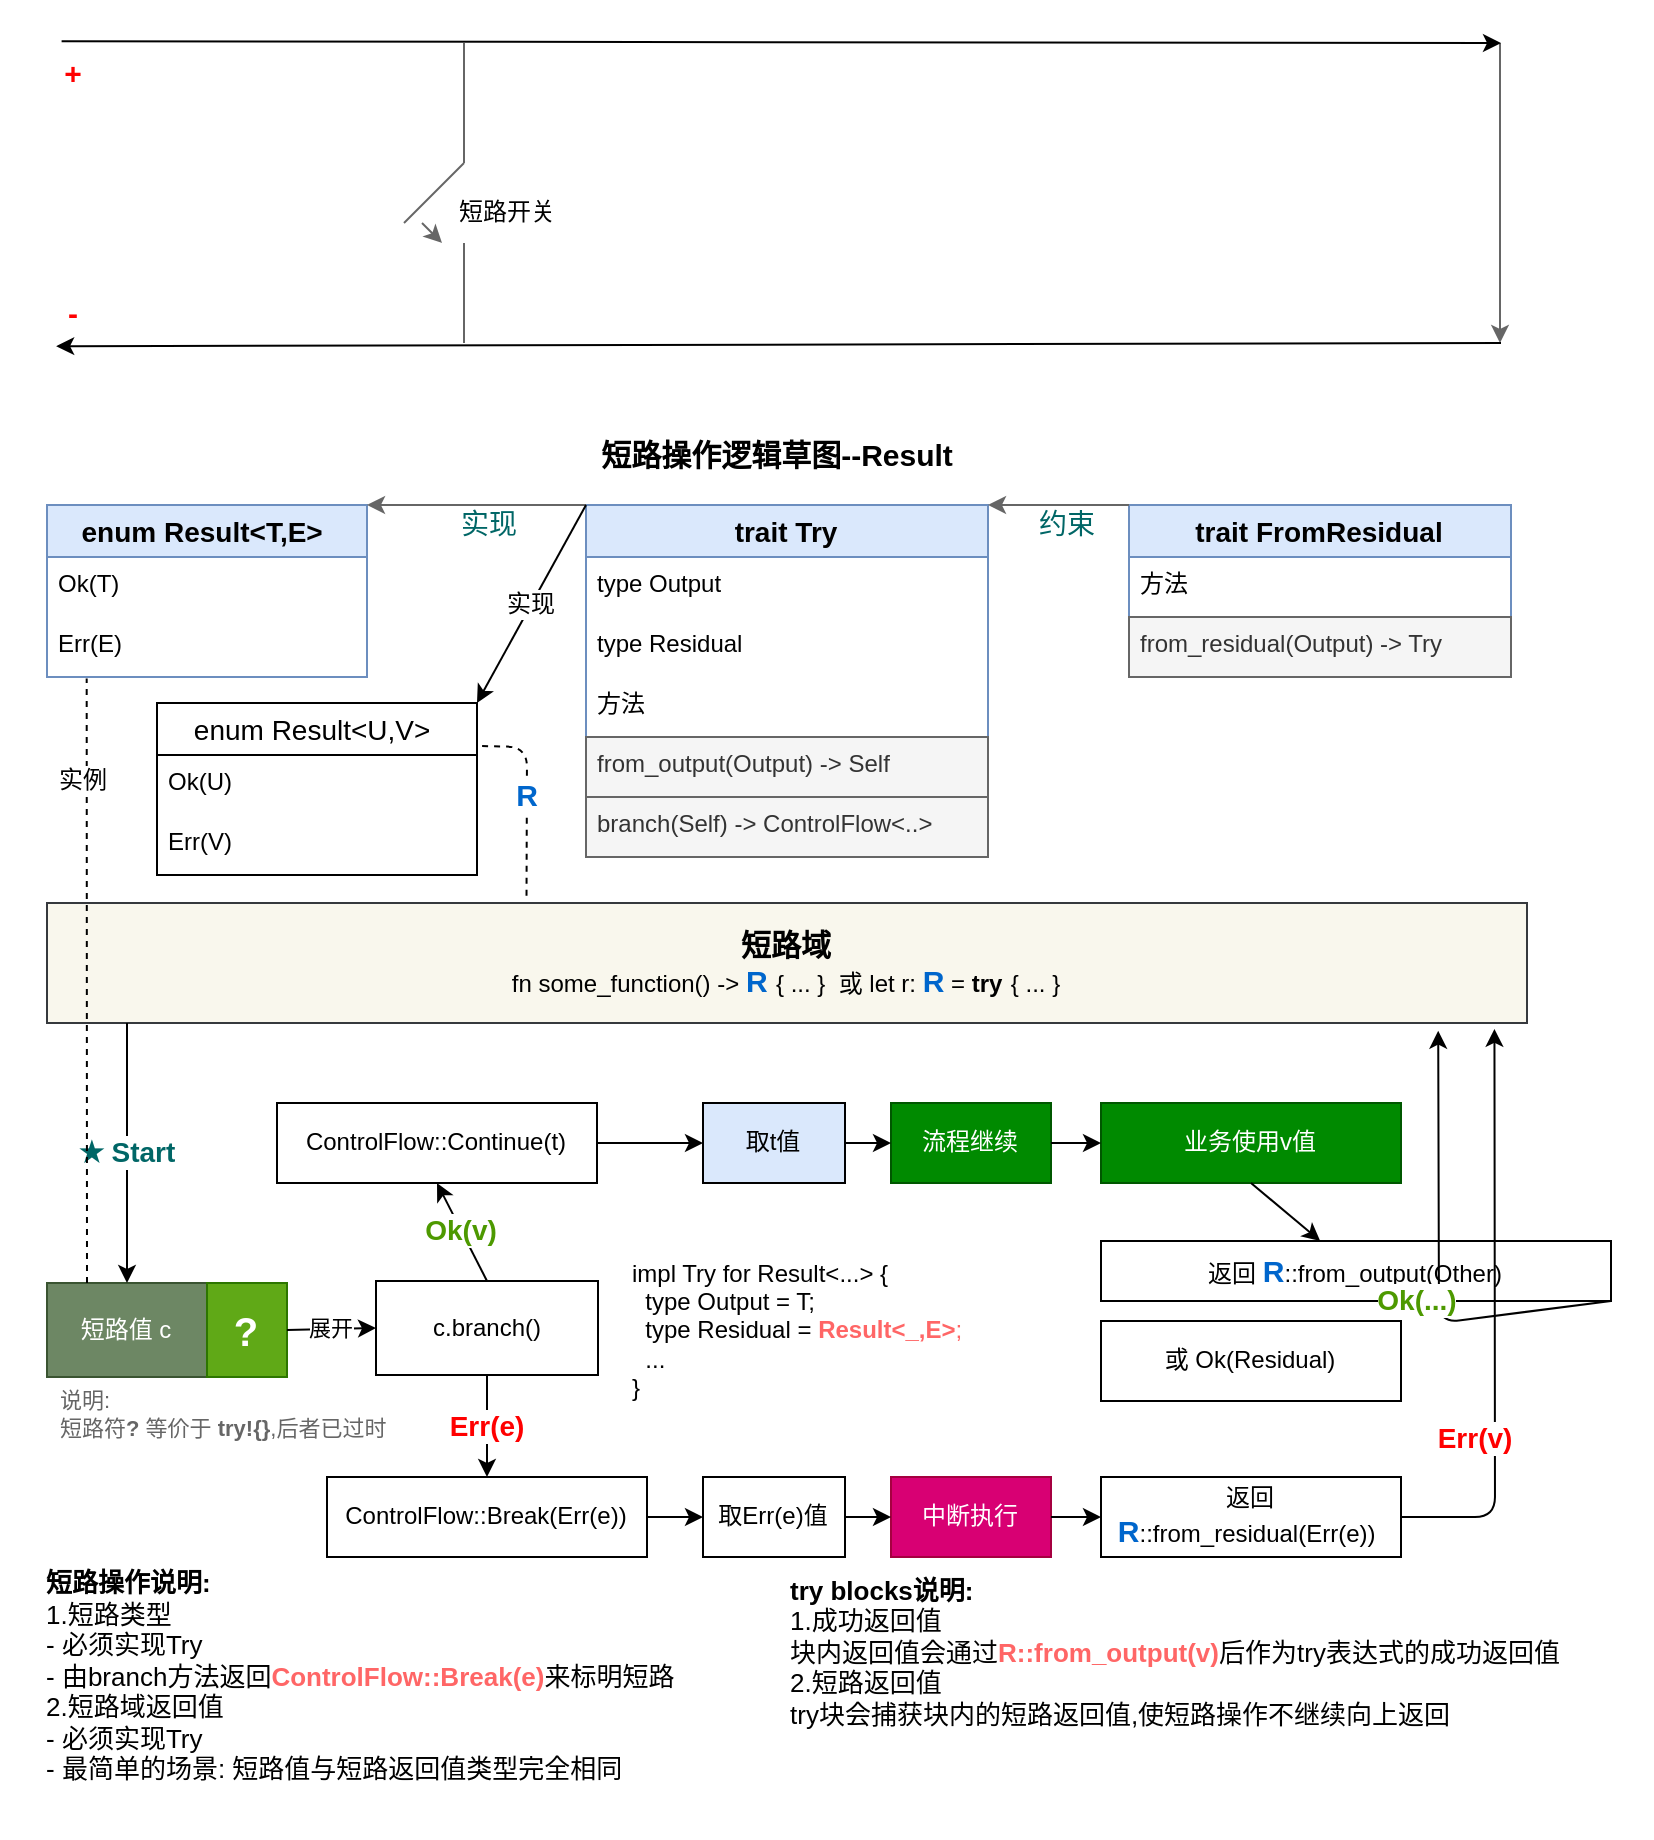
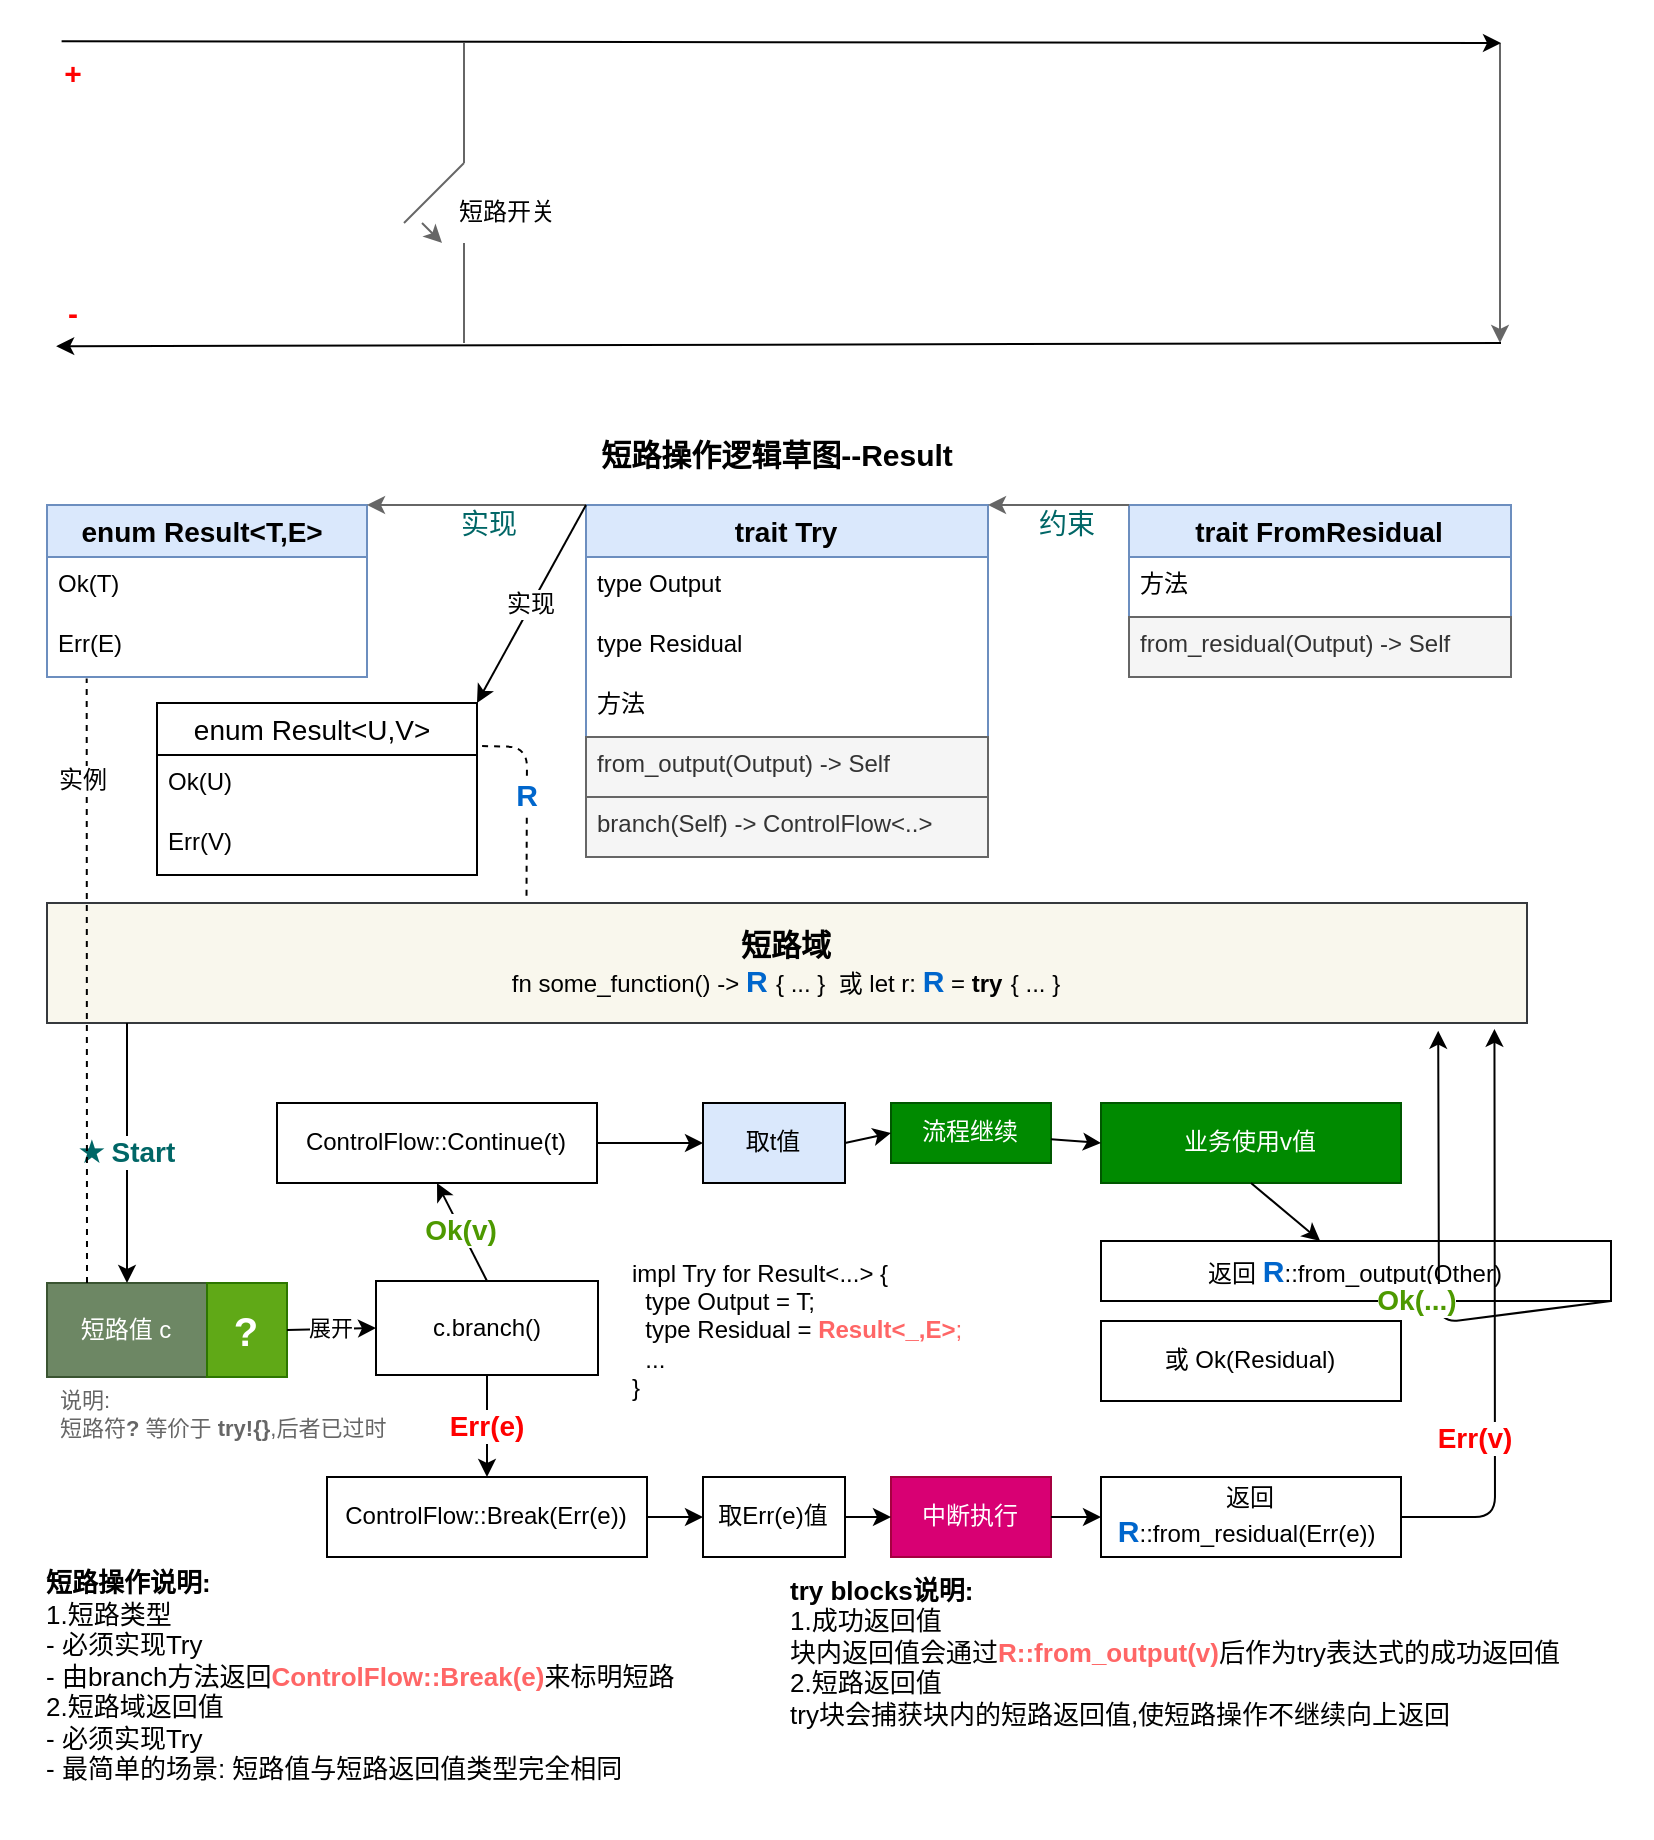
node "from_residual(Output) -> Try": label "from_residual(Output) -> Try" -> "from_residual(Output) -> Self"
node "流程继续": size 160x80 -> 160x60
